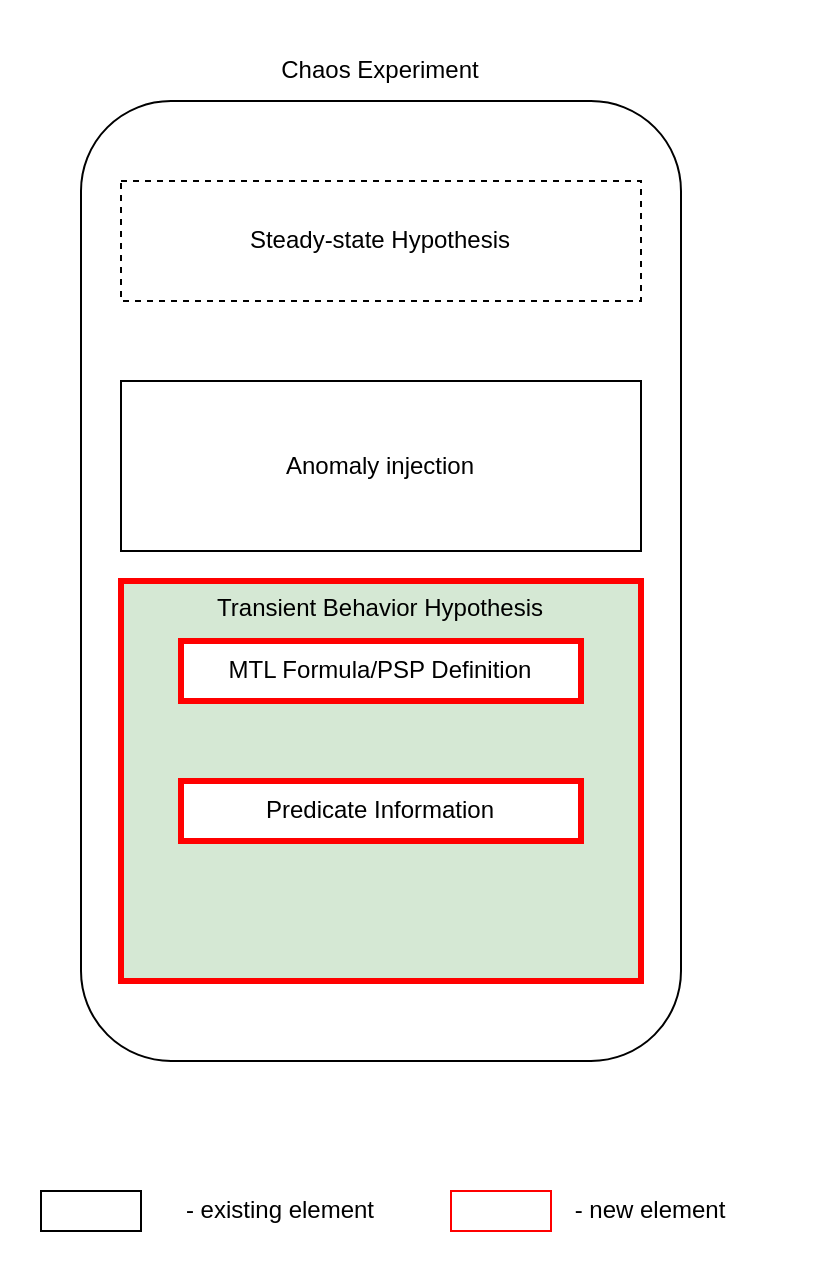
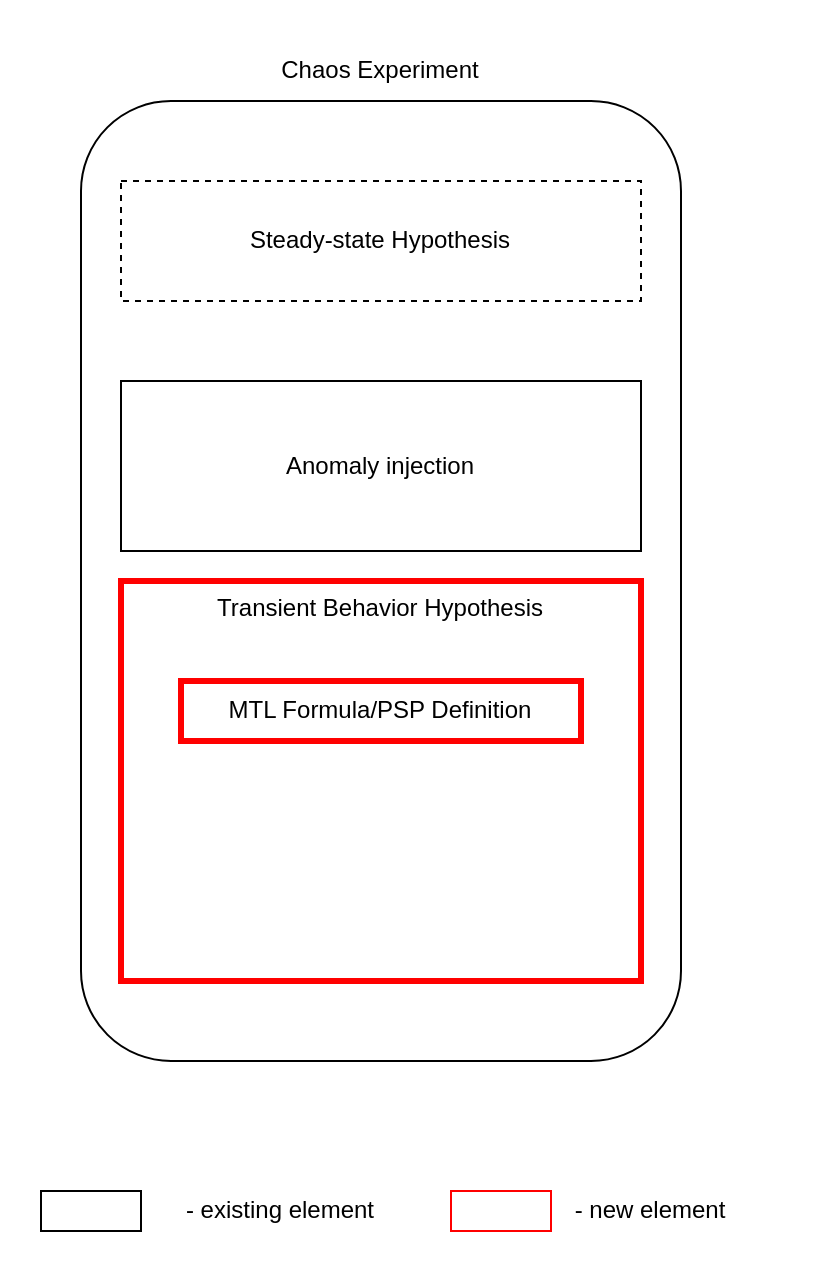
node "Transient Behavior Hypothesis": fillcolor #d5e8d4 -> #ffffff
node "MTL Formula/PSP Definition": moved (381, 671) -> (381, 711)
node "Predicate Information": removed
